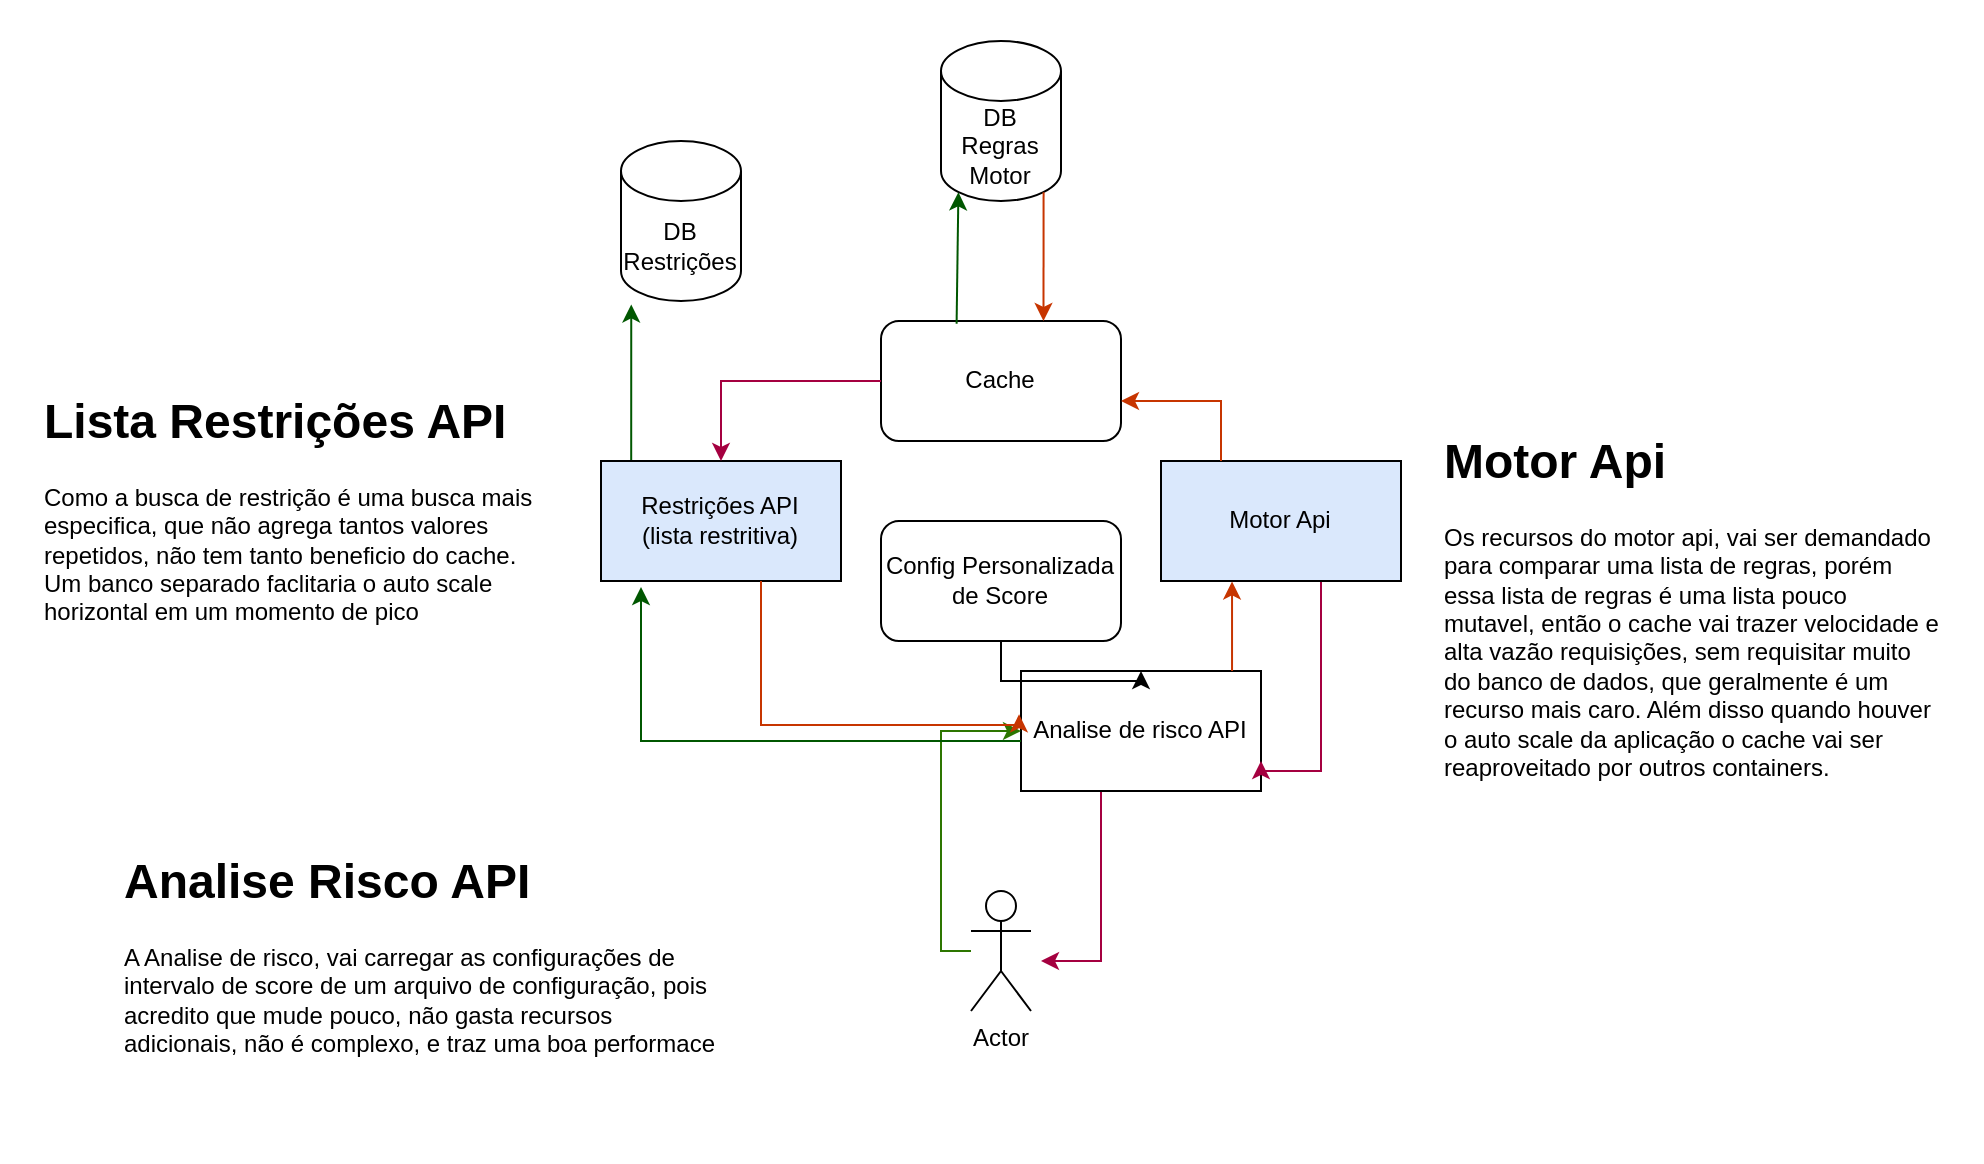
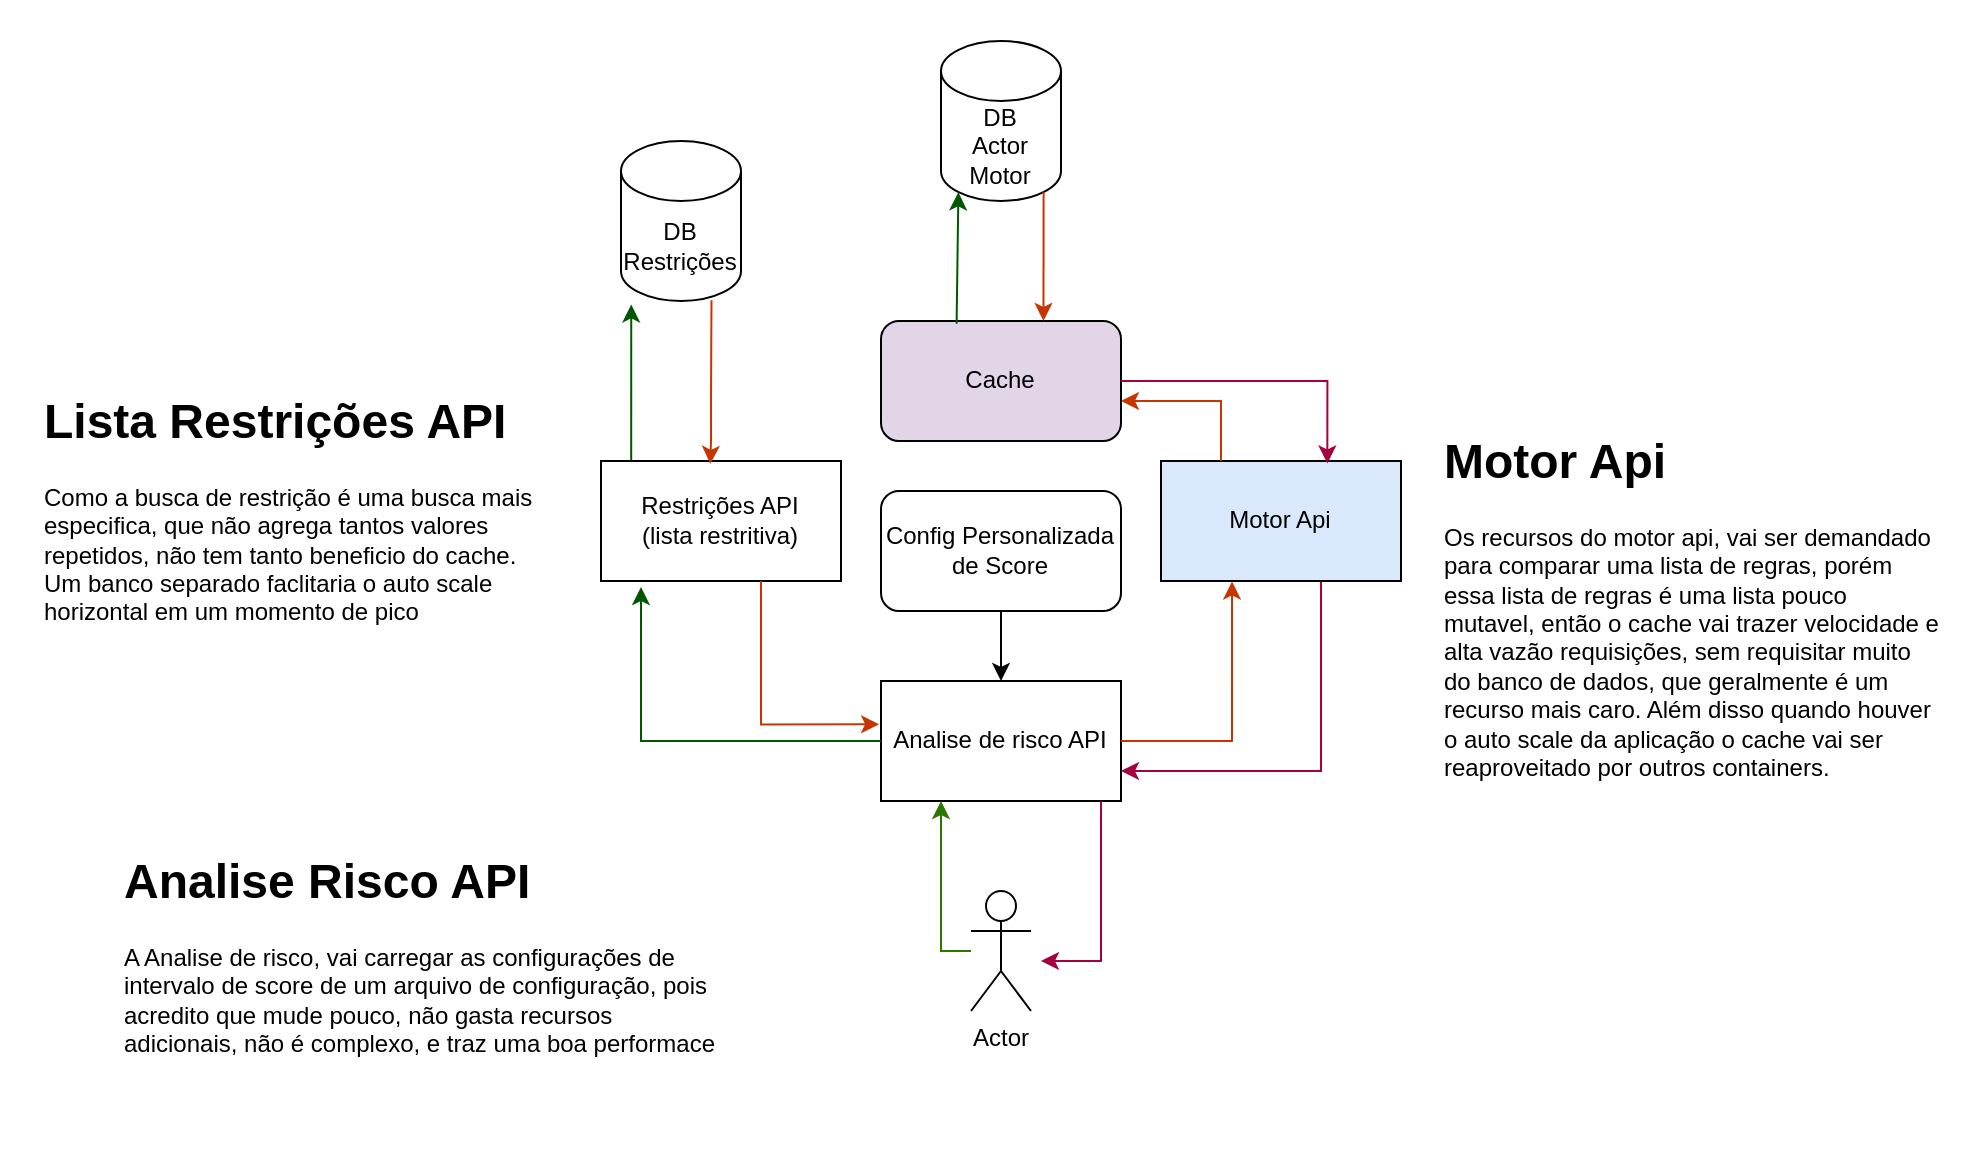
node "DB Regras Motor": label "DB Regras Motor" -> "DB Actor Motor"
edge "DB Restrições" -> "Restrições API (lista restritiva)": added
edge "Cache" -> "Restrições API (lista restritiva)": now "Cache" -> "Motor Api"
node "Cache": fillcolor #ffffff -> #e1d5e7
node "Restrições API (lista restritiva)": fillcolor #dae8fc -> #ffffff
node "Config Personalizada de Score": moved (1001, 581) -> (1001, 551)
node "Analise de risco API": moved (1141, 731) -> (1001, 741)
